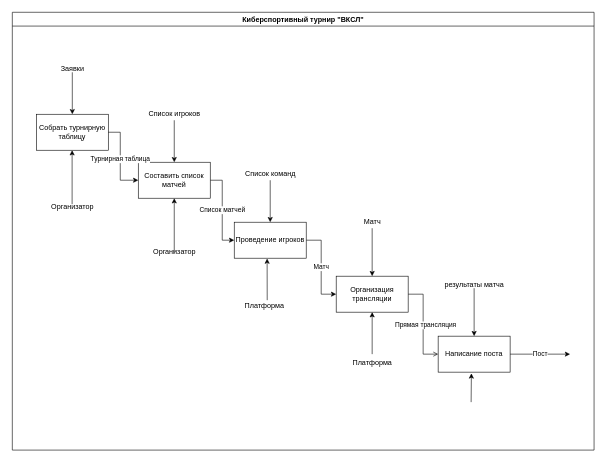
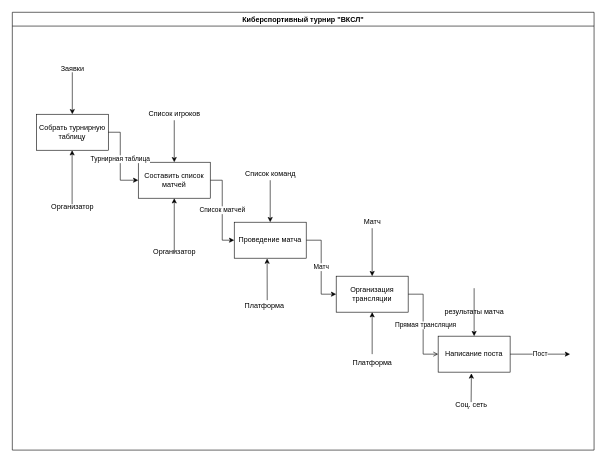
node "Проведение игроков": label "Проведение игроков" -> "Проведение матча"
node "результаты матча": moved (474, 285) -> (474, 312)
node "Соц. сеть": added
